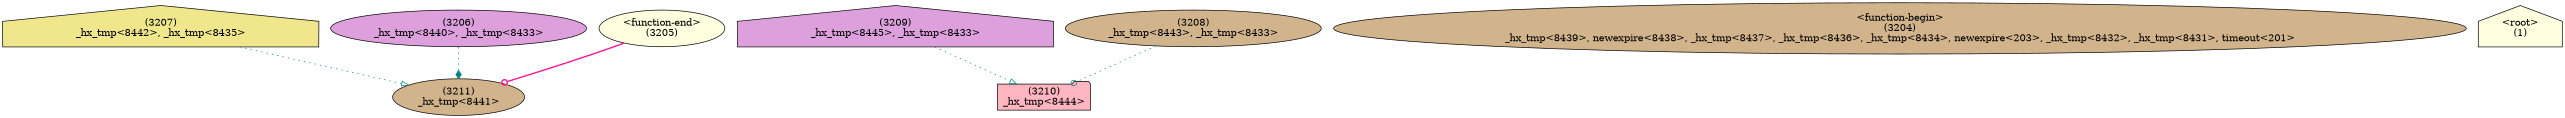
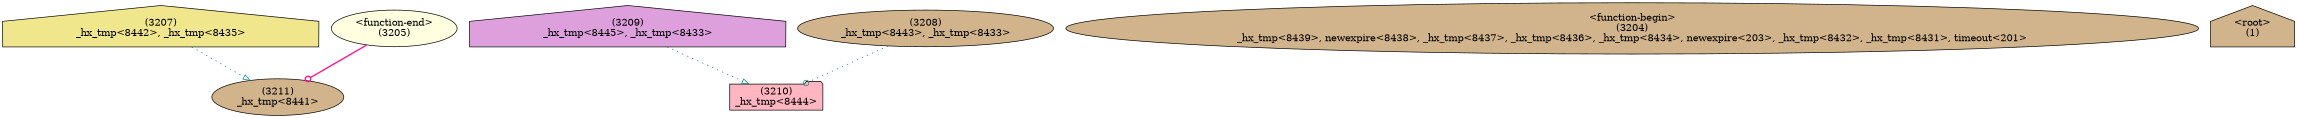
node "(3206) _hx_tmp<8440>, _hx_tmp<8433>": removed
node "<root> (1)": fillcolor lightyellow -> tan
